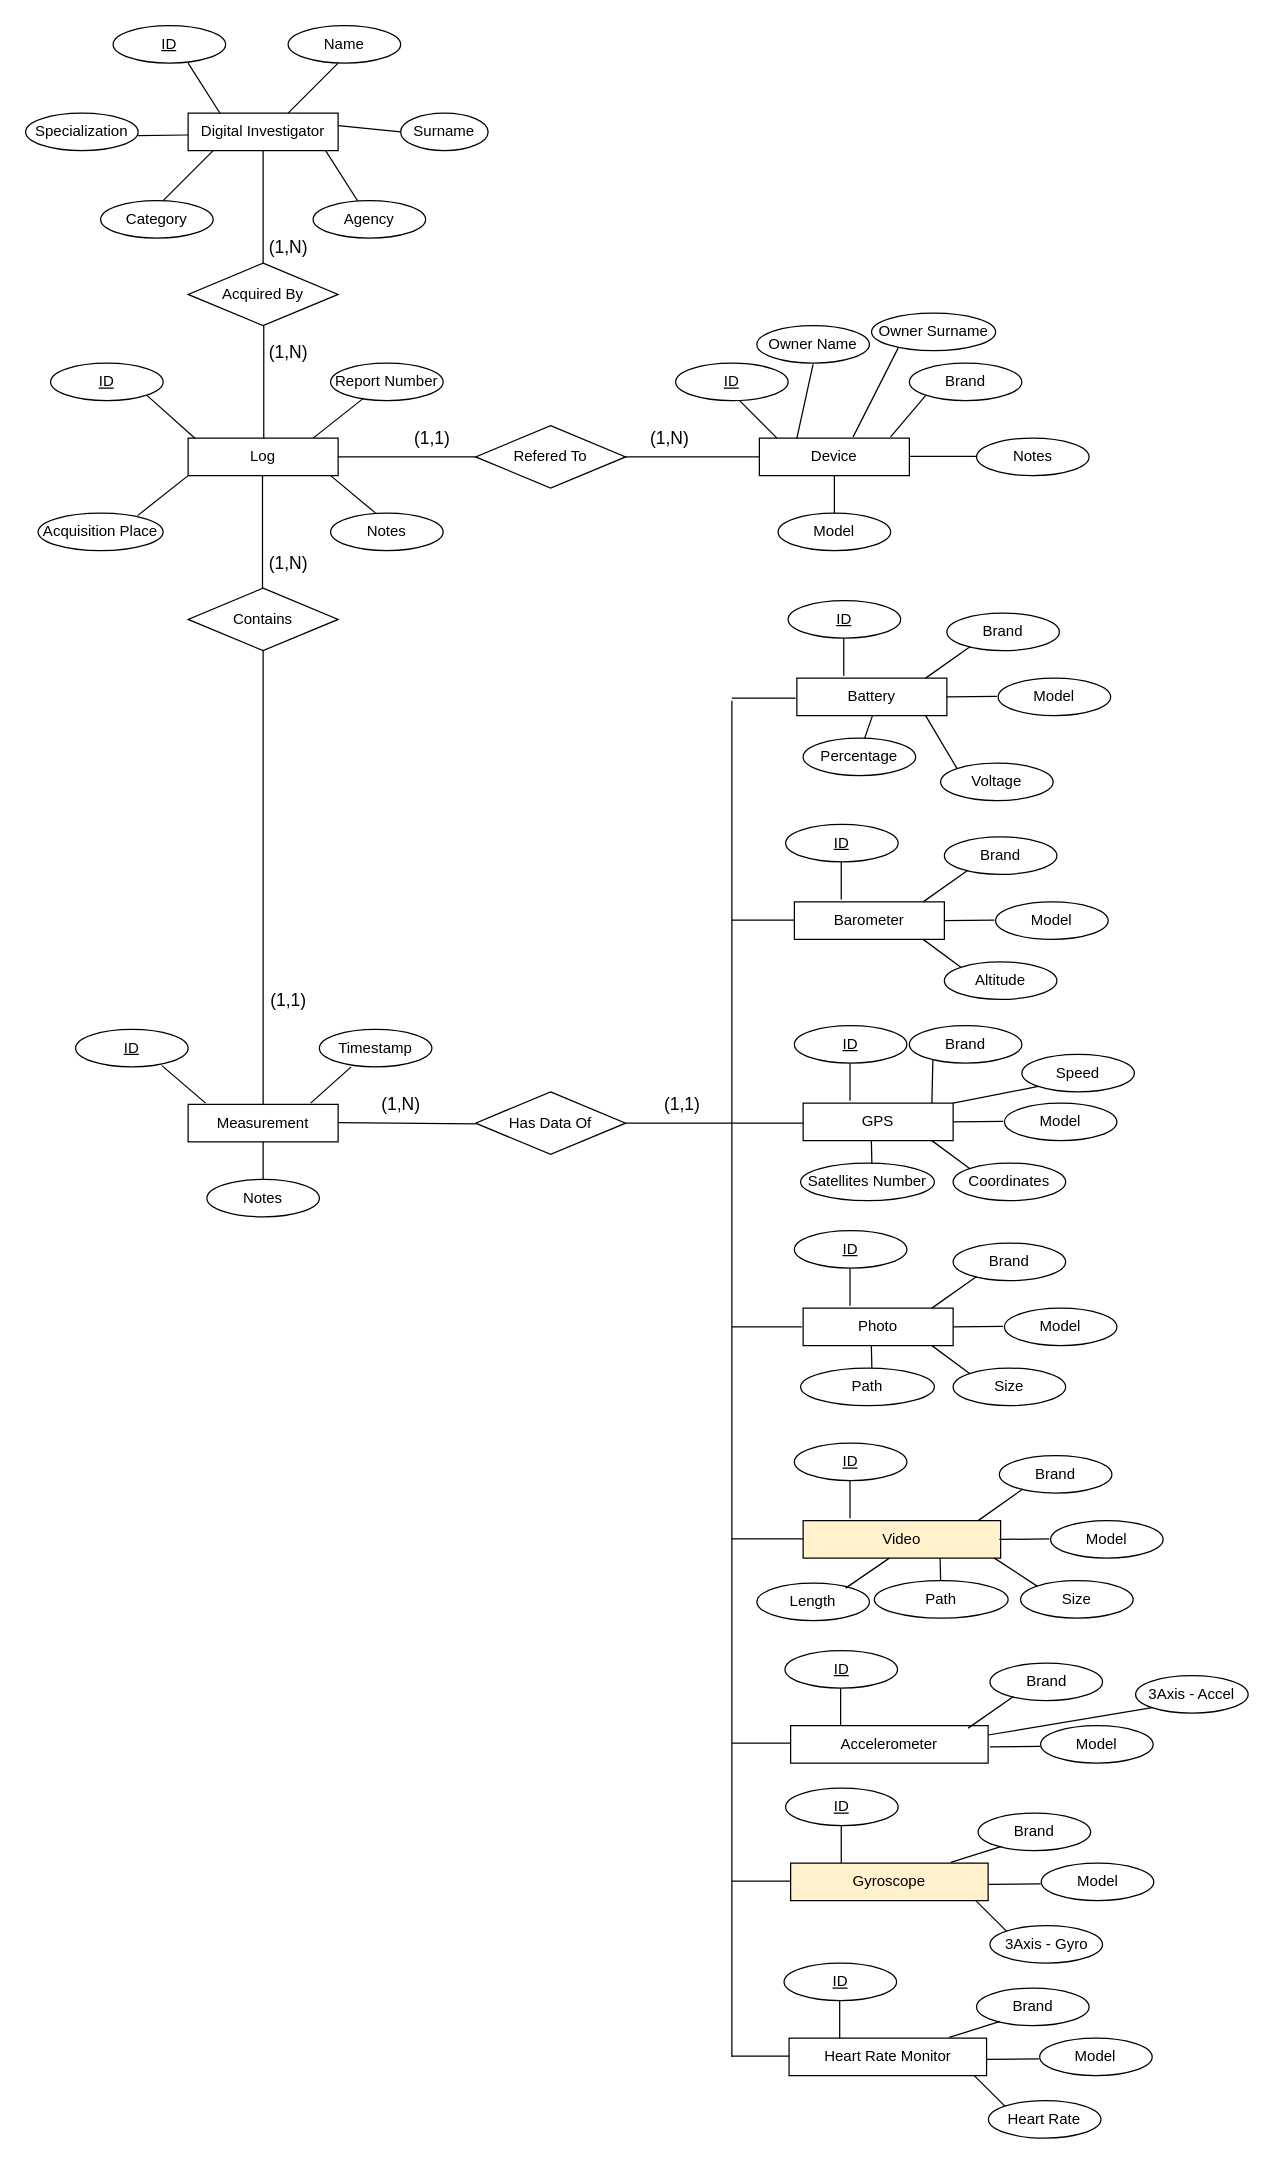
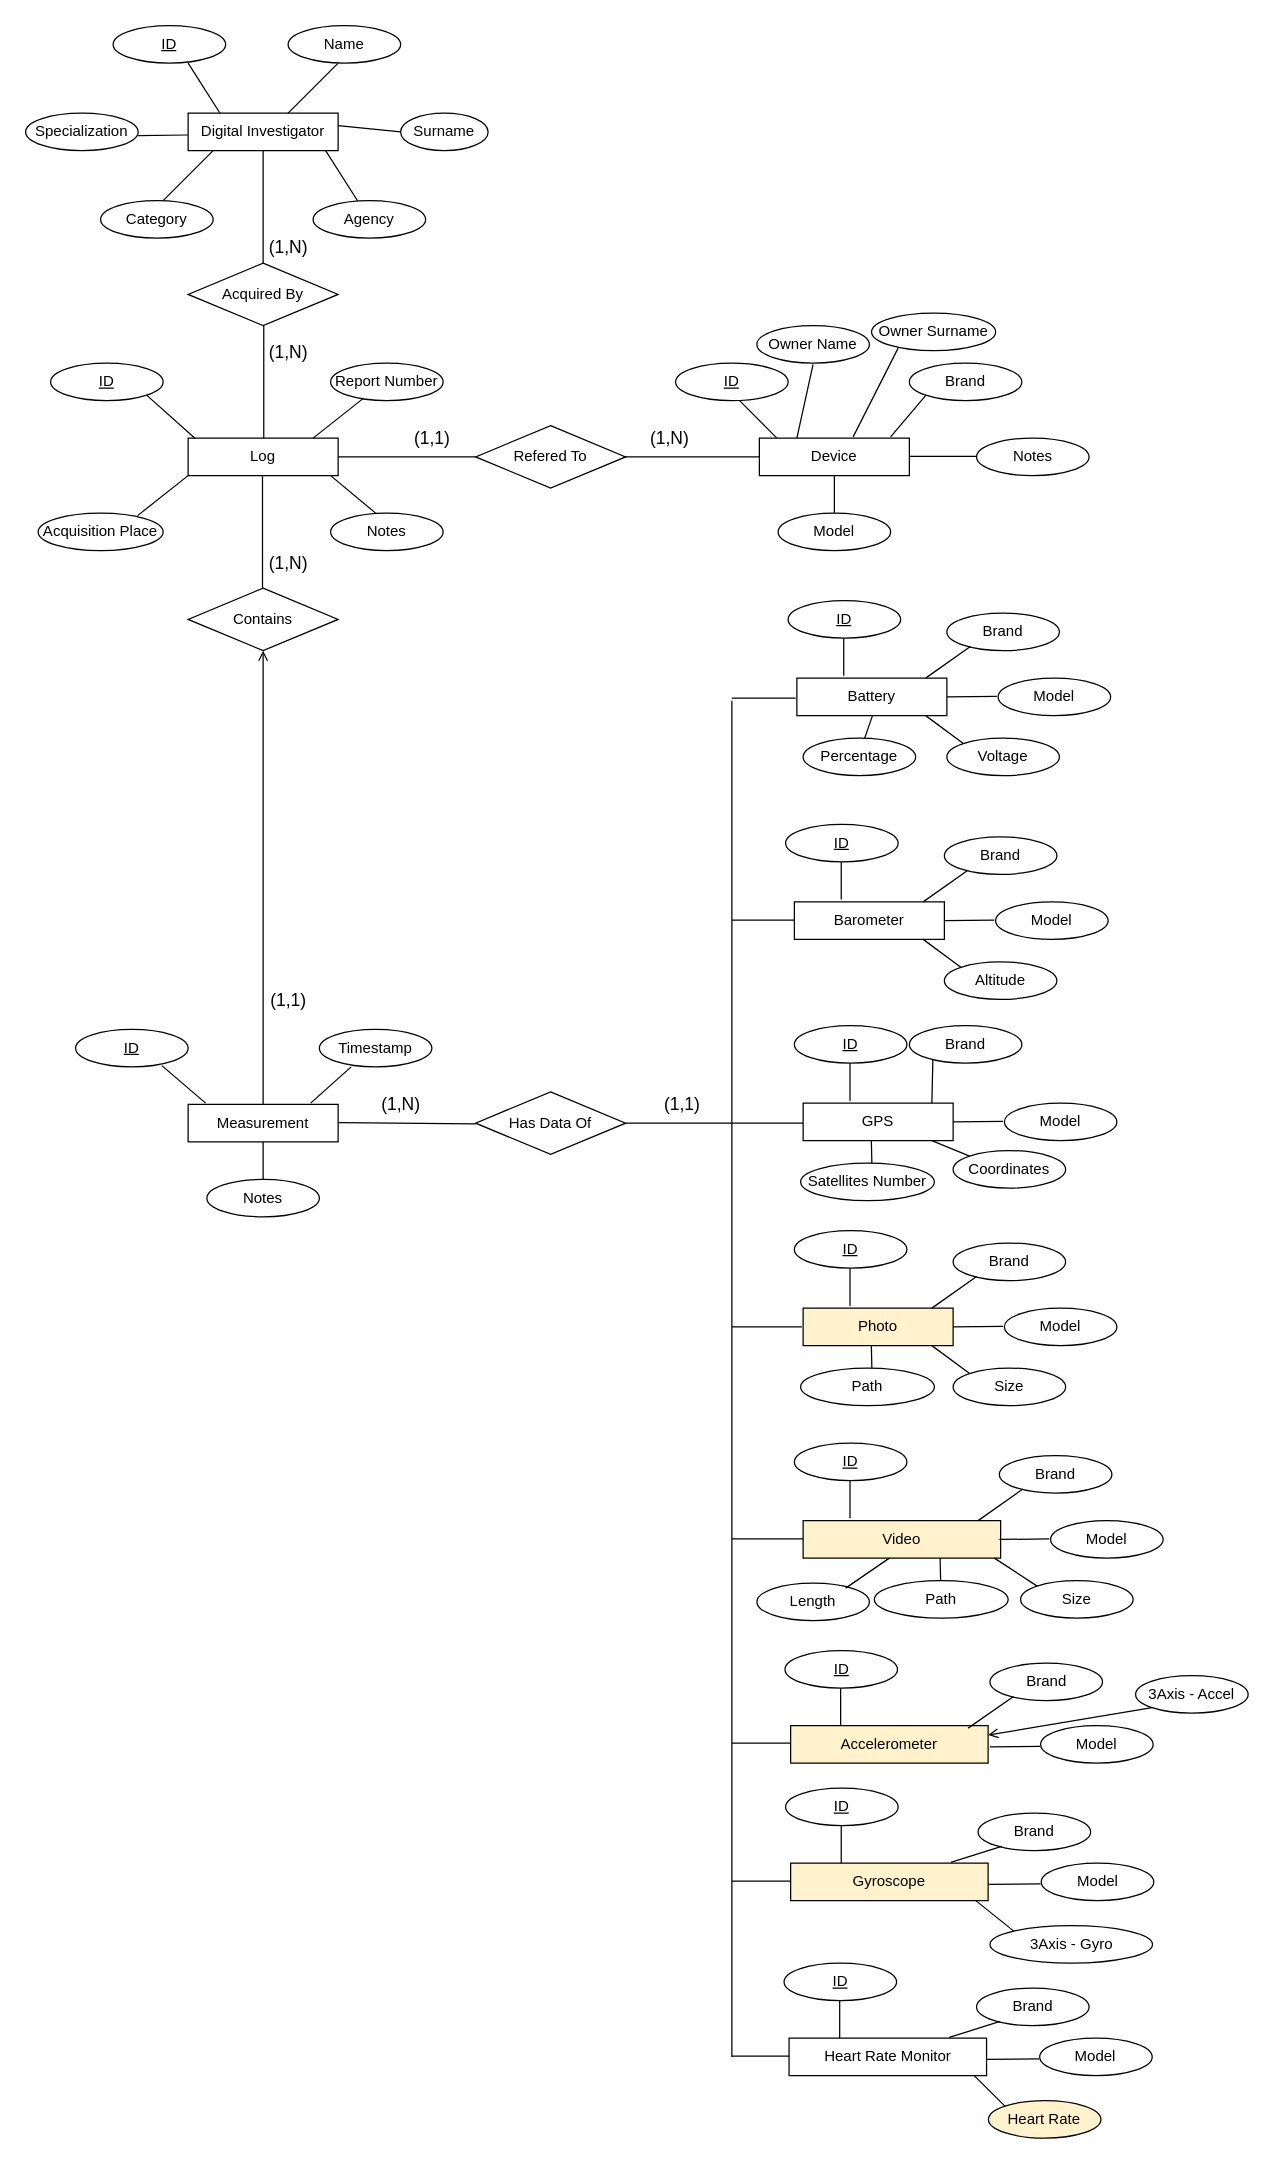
edge "Contains" -- "Measurement": arrowhead none -> open
node "Voltage": moved (997, 782) -> (1003, 757)
node "Speed": removed
edge "Speed" -- "GPS": removed
node "Coordinates": moved (1009, 1182) -> (1009, 1169)
node "Photo": fillcolor #ffffff -> #fff2cc
edge "3Axis - Accel" -- "Accelerometer": arrowhead none -> open
node "Accelerometer": fillcolor #ffffff -> #fff2cc
node "3Axis - Gyro": size 113x38 -> 163x38
node "Heart Rate": fillcolor #ffffff -> #fff2cc
